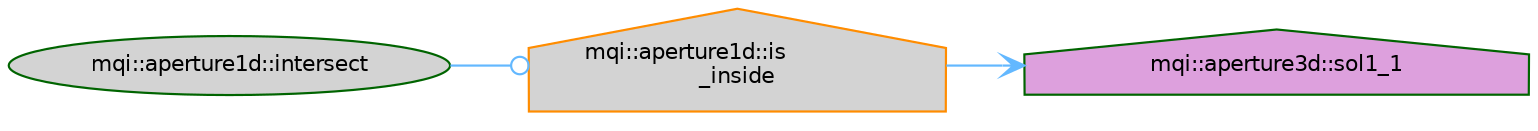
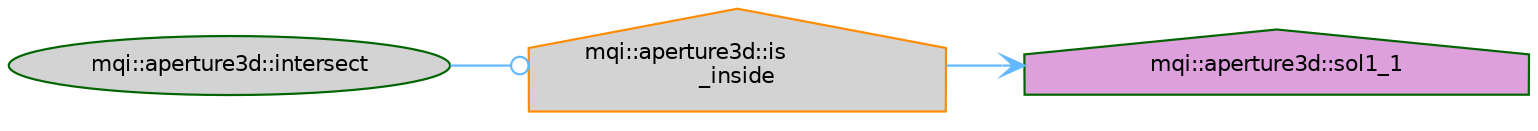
node "mqi::aperture1d::intersect": label "mqi::aperture1d::intersect" -> "mqi::aperture3d::intersect"
node "mqi::aperture1d::is _inside": label "mqi::aperture1d::is _inside" -> "mqi::aperture3d::is _inside"
